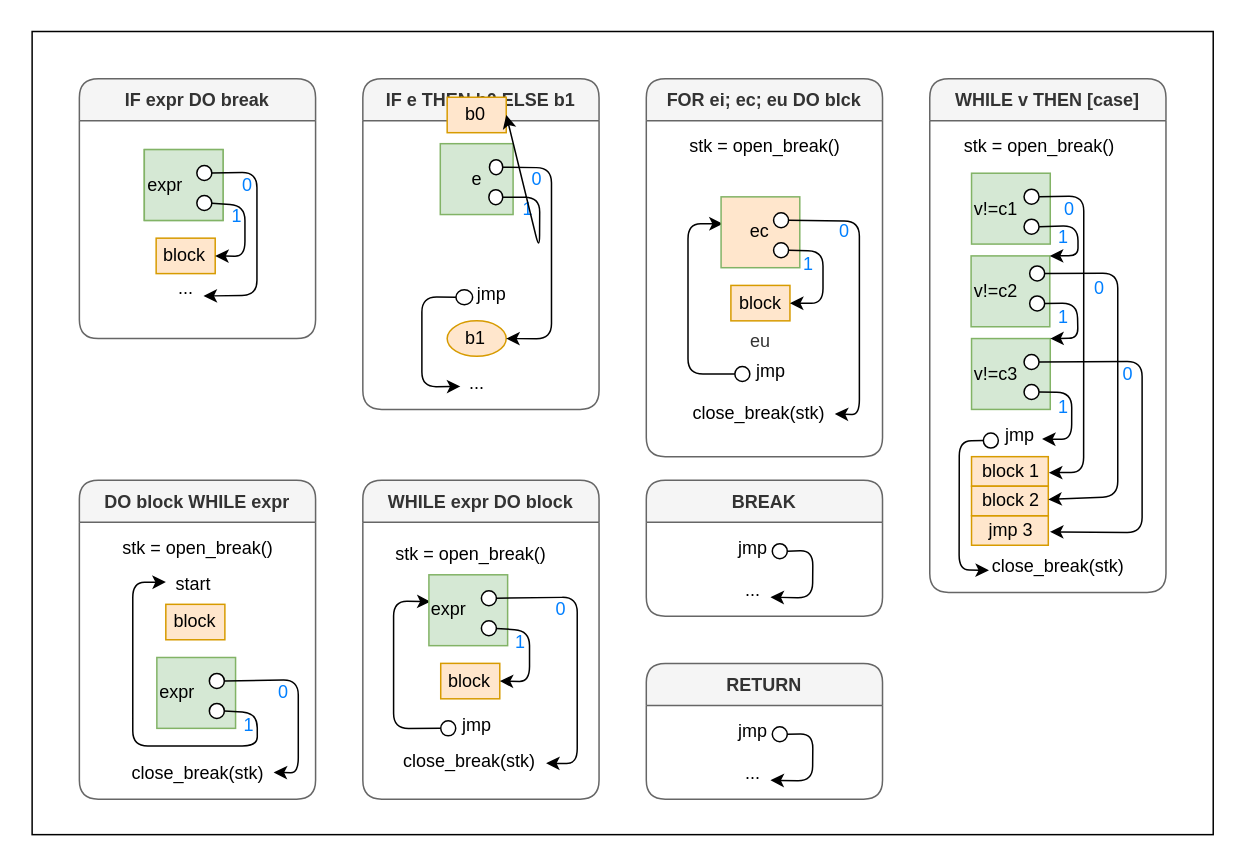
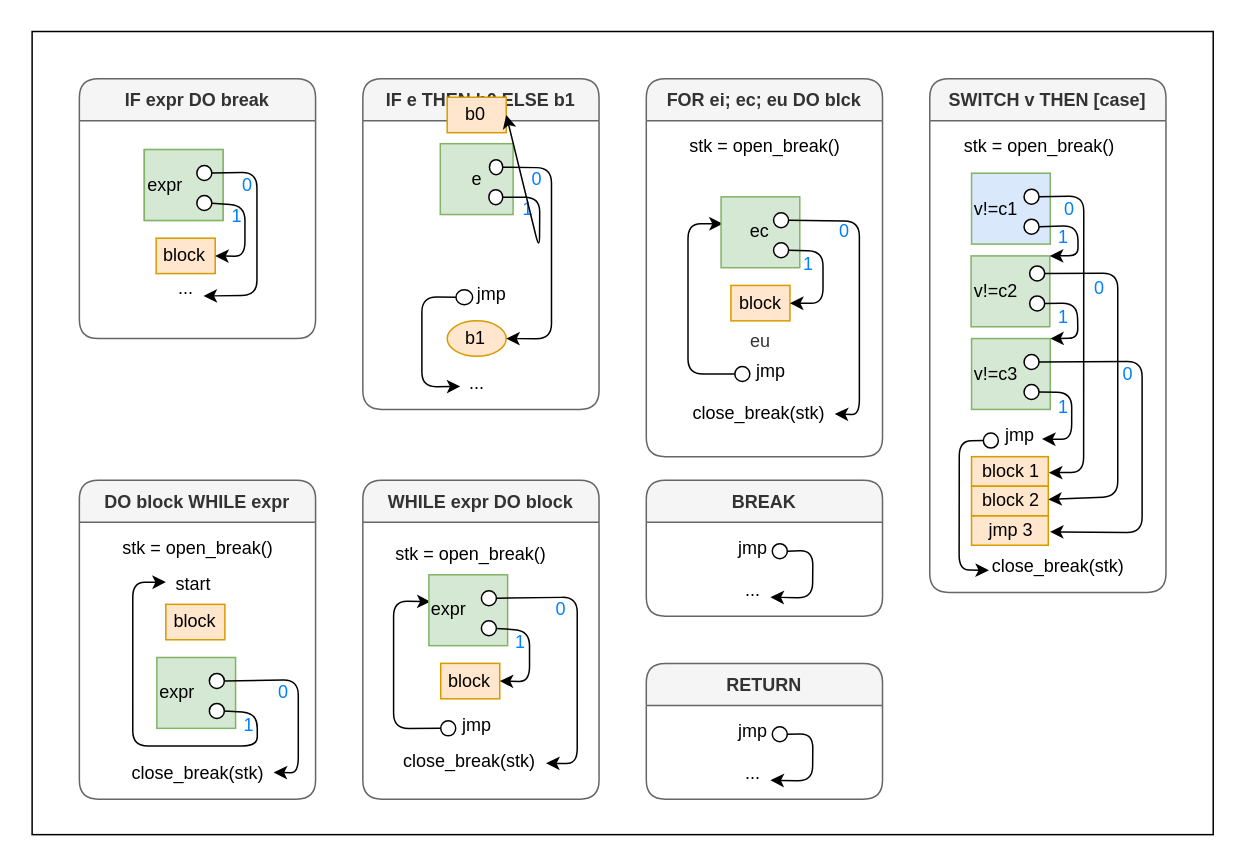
node "WHILE v THEN [case]": label "WHILE v THEN [case]" -> "SWITCH v THEN [case]"
node "v!=c1": fillcolor #d5e8d4 -> #dae8fc
node "ec": fillcolor #ffe6cc -> #d5e8d4
